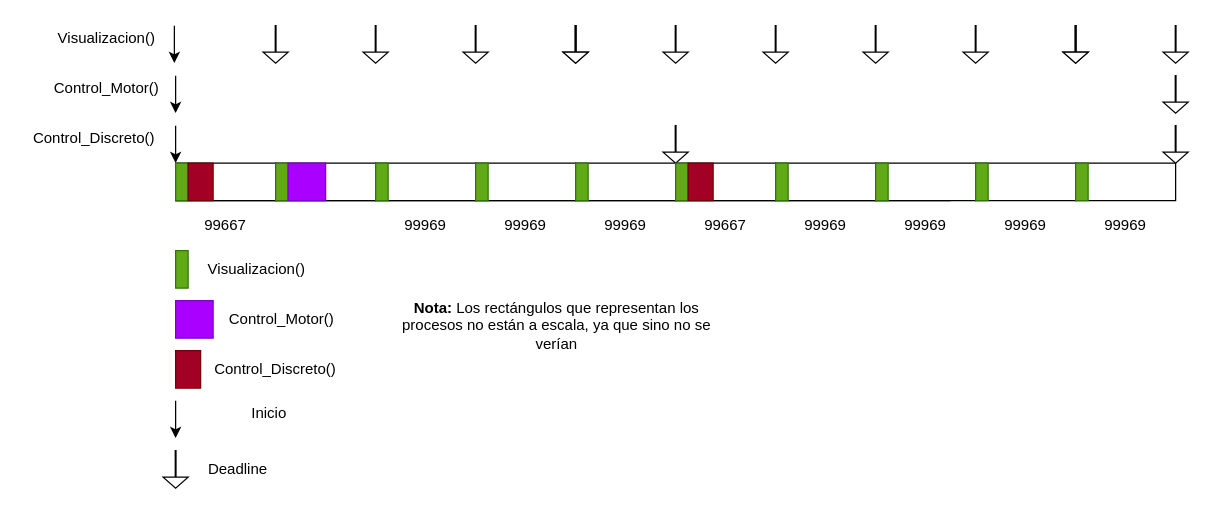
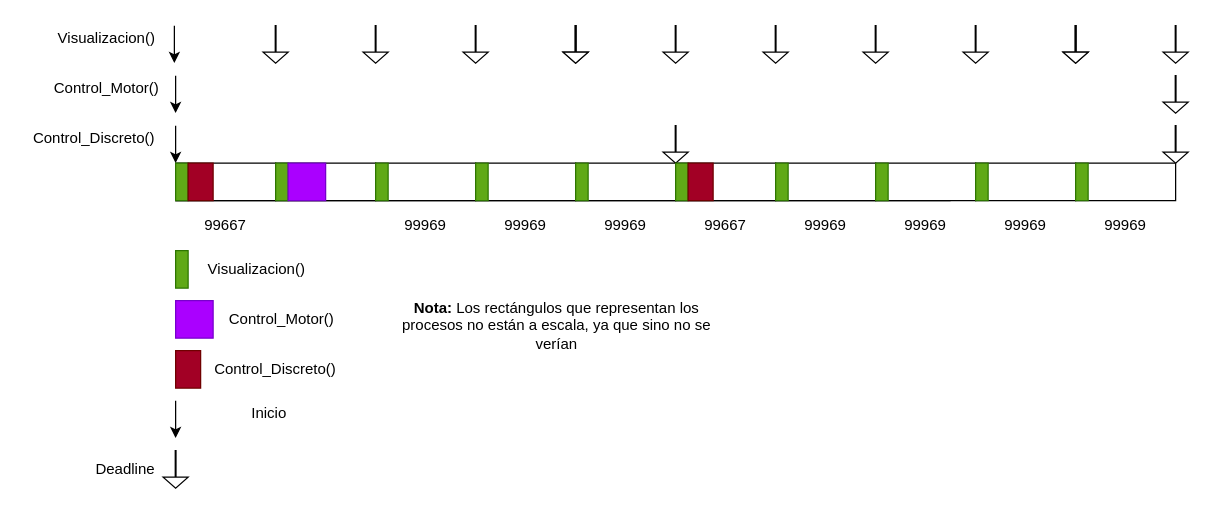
node "Deadline": moved (238, 469) -> (126, 469)
